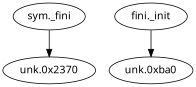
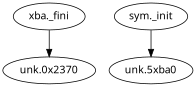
node "sym._fini": label "sym._fini" -> "xba._fini"
node "fini._init": label "fini._init" -> "sym._init"
node "unk.0xba0": label "unk.0xba0" -> "unk.5xba0"
